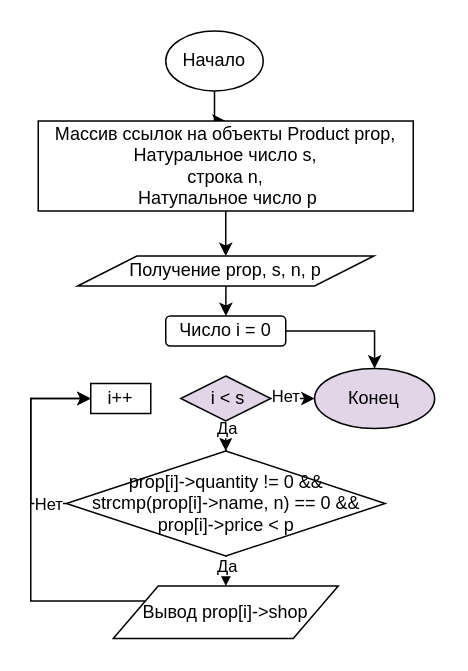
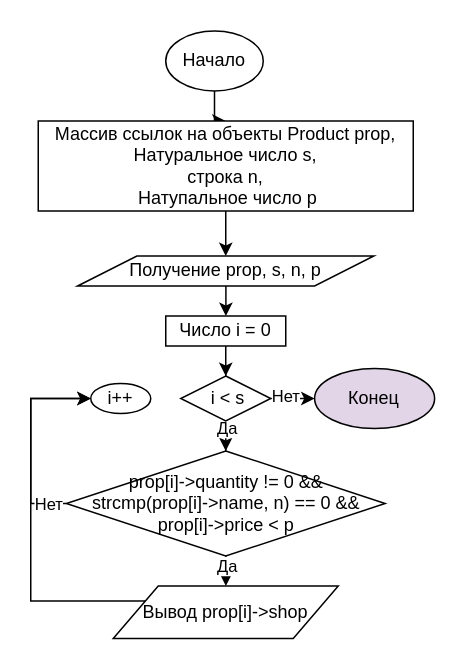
node "Число i = 0": shape rounded rectangle -> rectangle
edge "Число i = 0" -> "Конец": now "Число i = 0" -> "i < s"
node "i++": shape rectangle -> ellipse
node "i < s": fillcolor #e1d5e7 -> #ffffff
